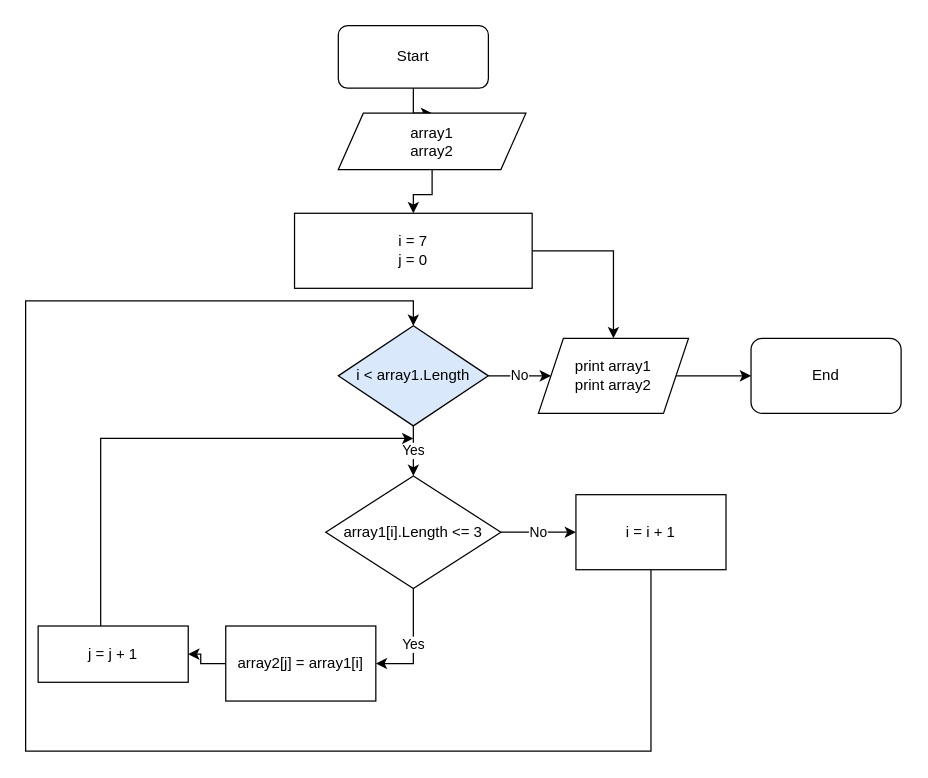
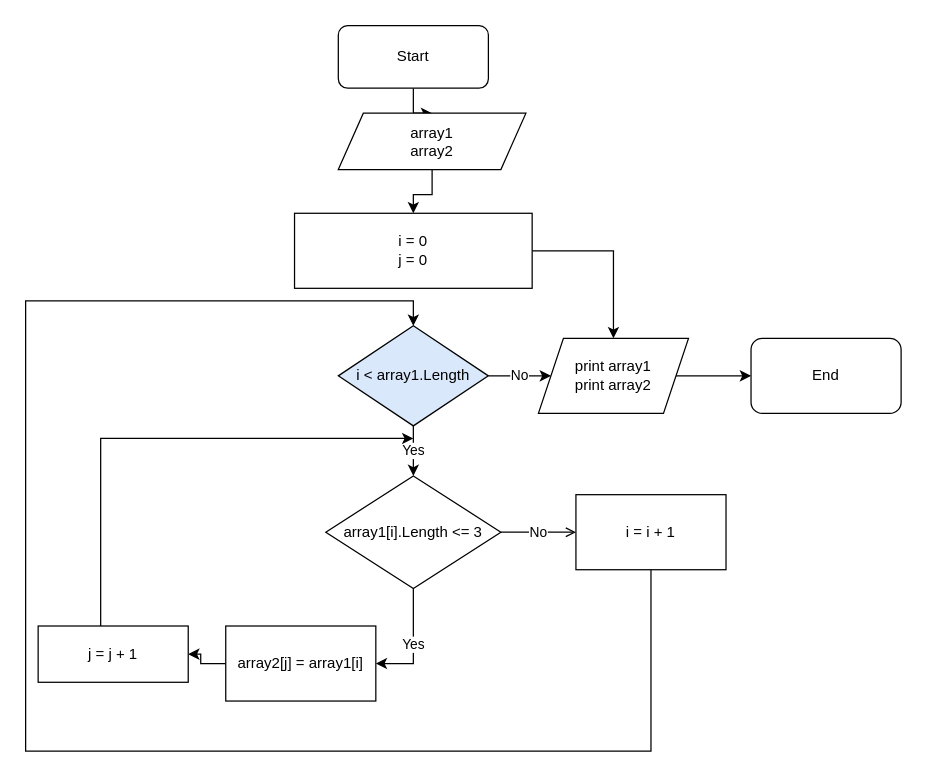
node "i = 7 j = 0": label "i = 7 j = 0" -> "i = 0 j = 0"
edge "array1[i].Length <= 3" -> "i = i + 1": arrowhead classic -> open
